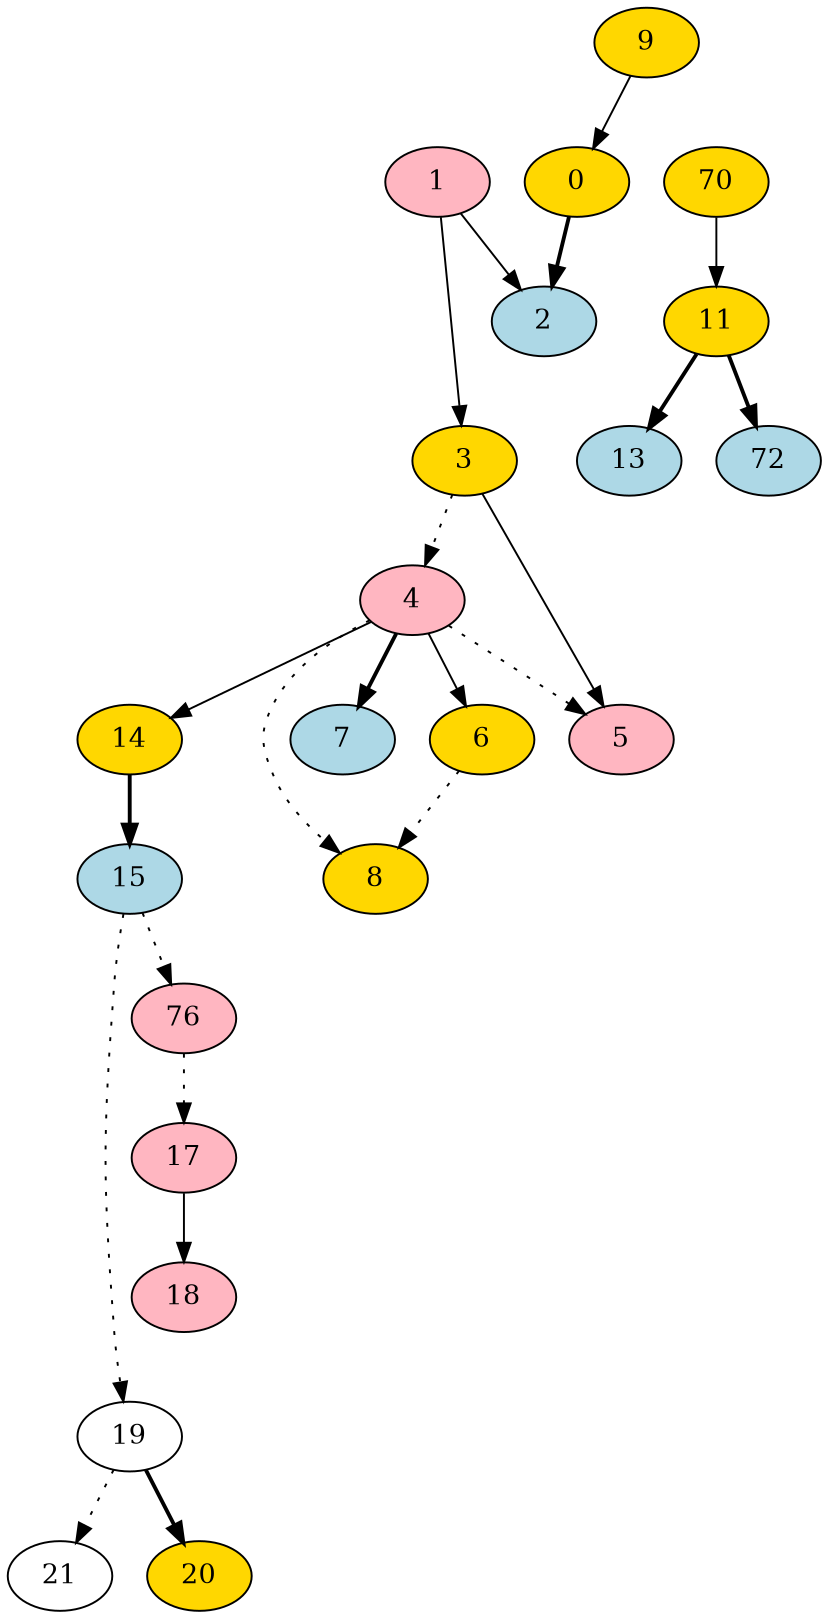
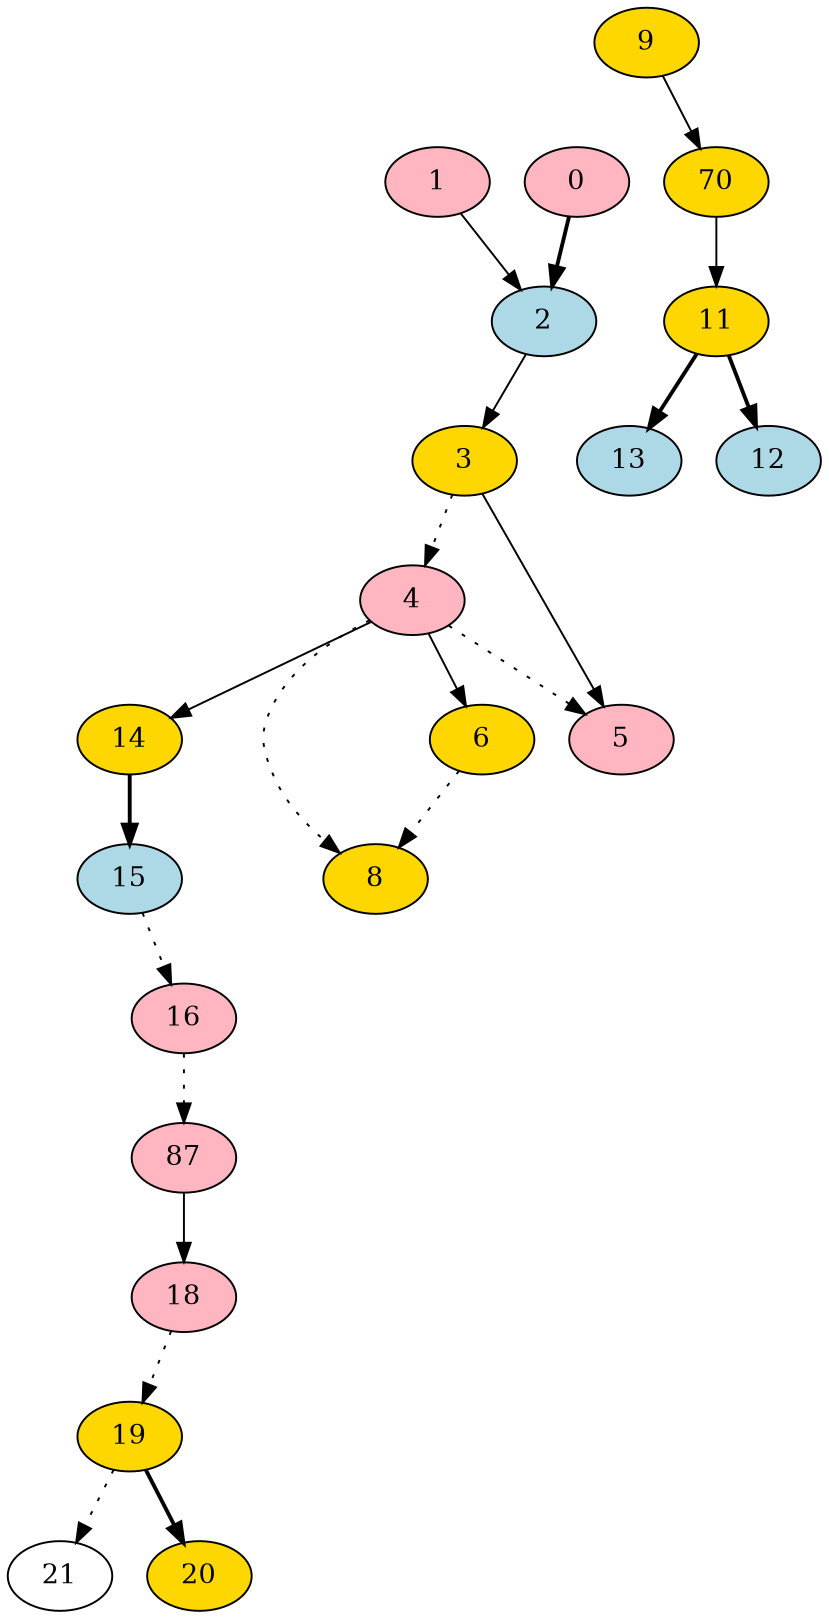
edge "9" -> "0": now "9" -> "70"
node "0": fillcolor gold -> lightpink
edge "1" -> "3": now "2" -> "3"
node "72": label "72" -> "12"
node "7": removed
node "76": label "76" -> "16"
edge "15" -> "19": now "18" -> "19"
node "17": label "17" -> "87"
node "19": fillcolor white -> gold
